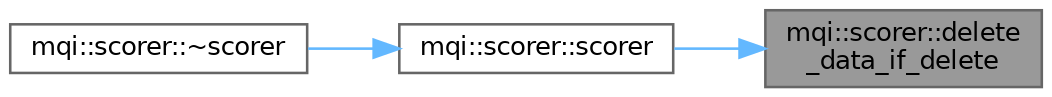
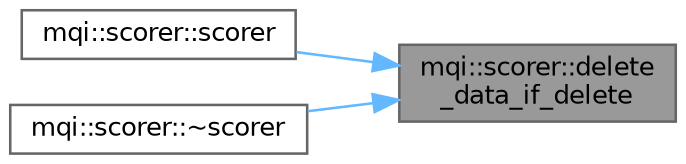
edge "mqi::scorer::~scorer" -> "mqi::scorer::scorer": now "mqi::scorer::~scorer" -> "mqi::scorer::delete _data_if_delete"
